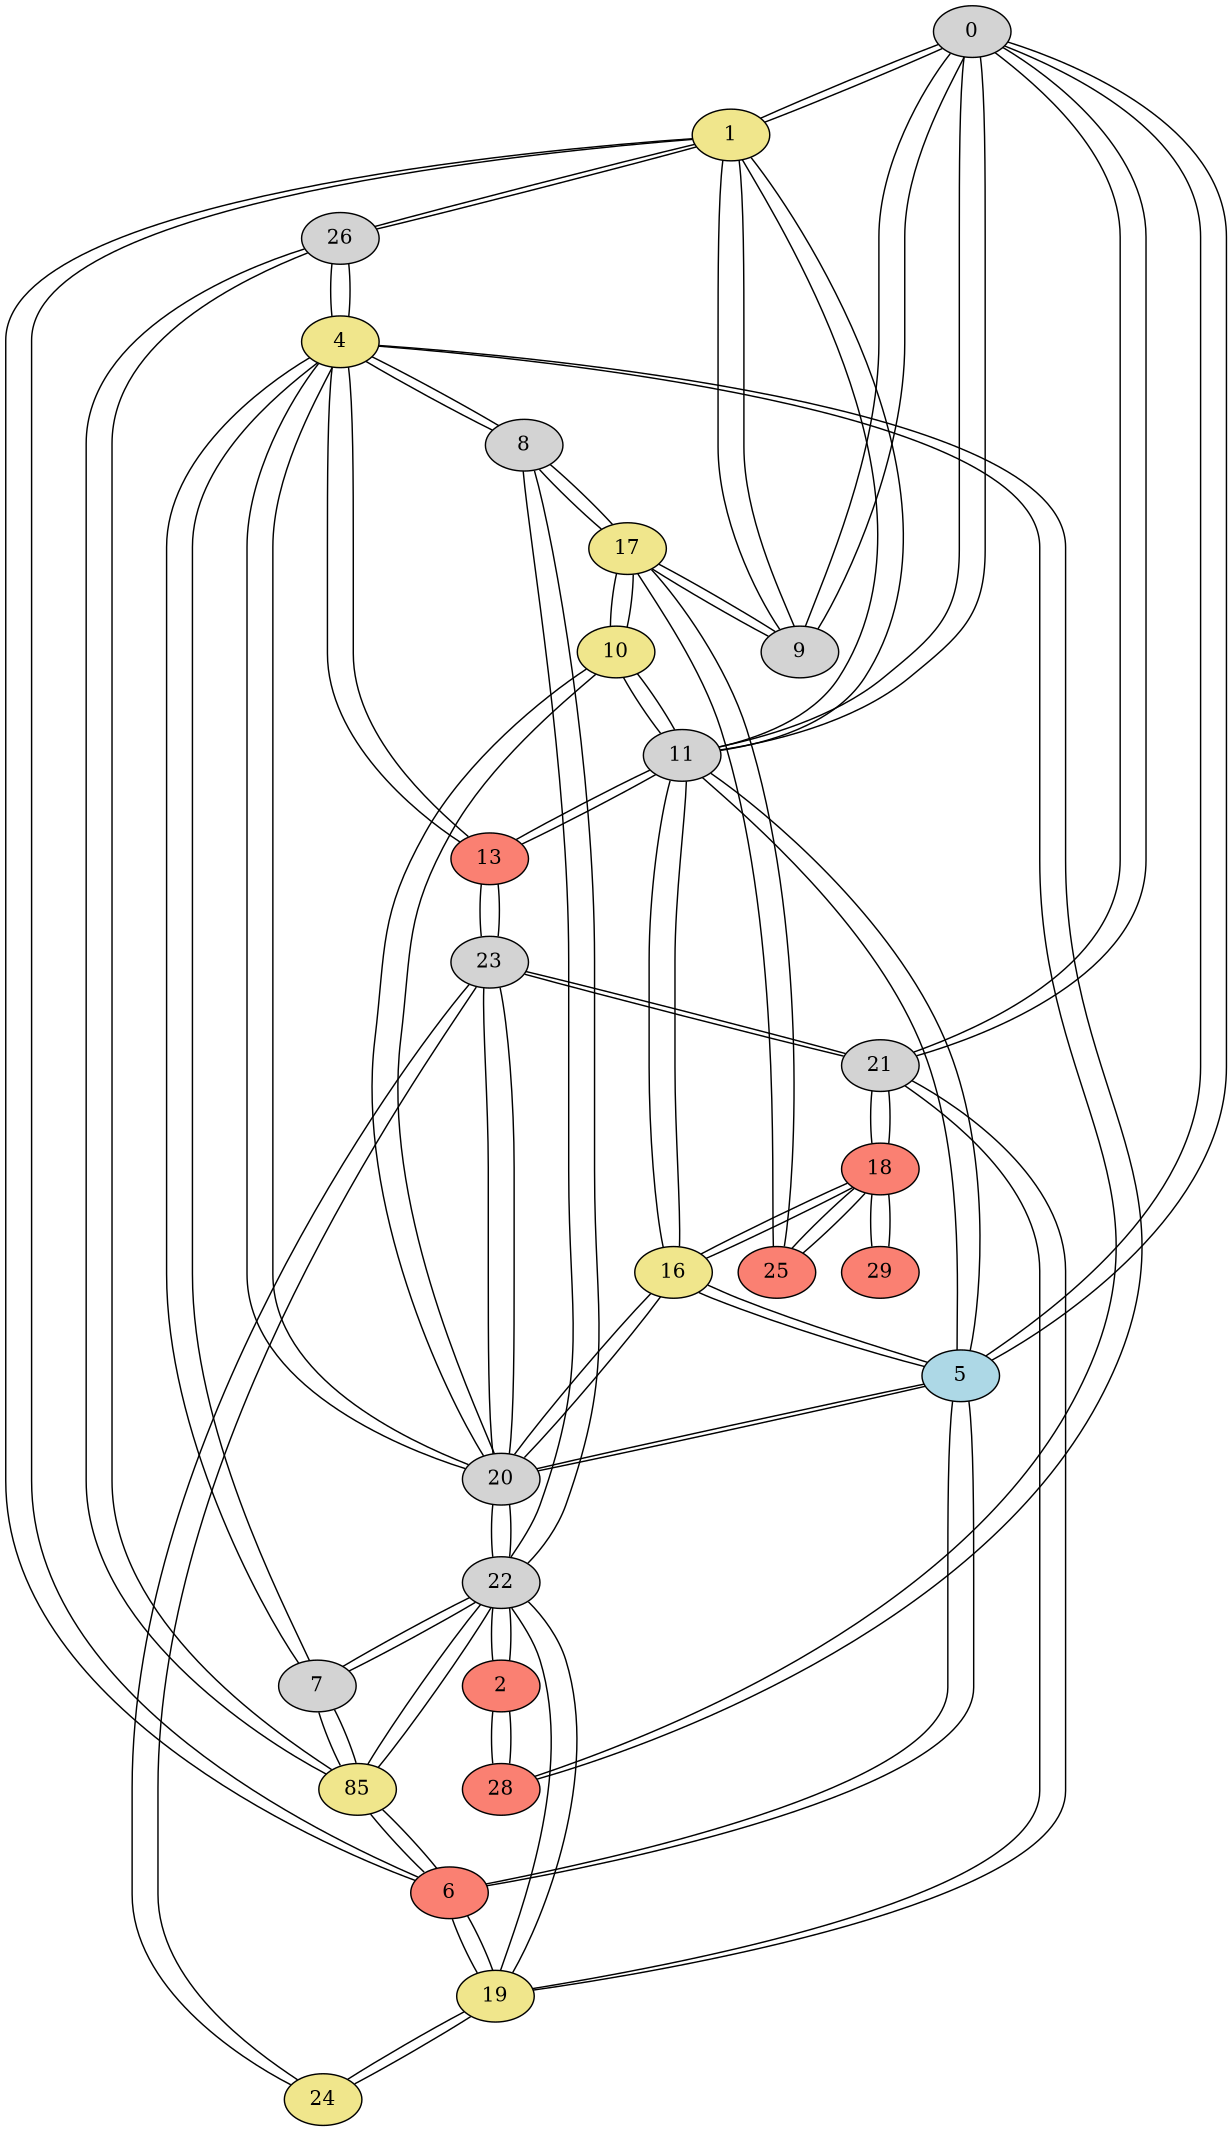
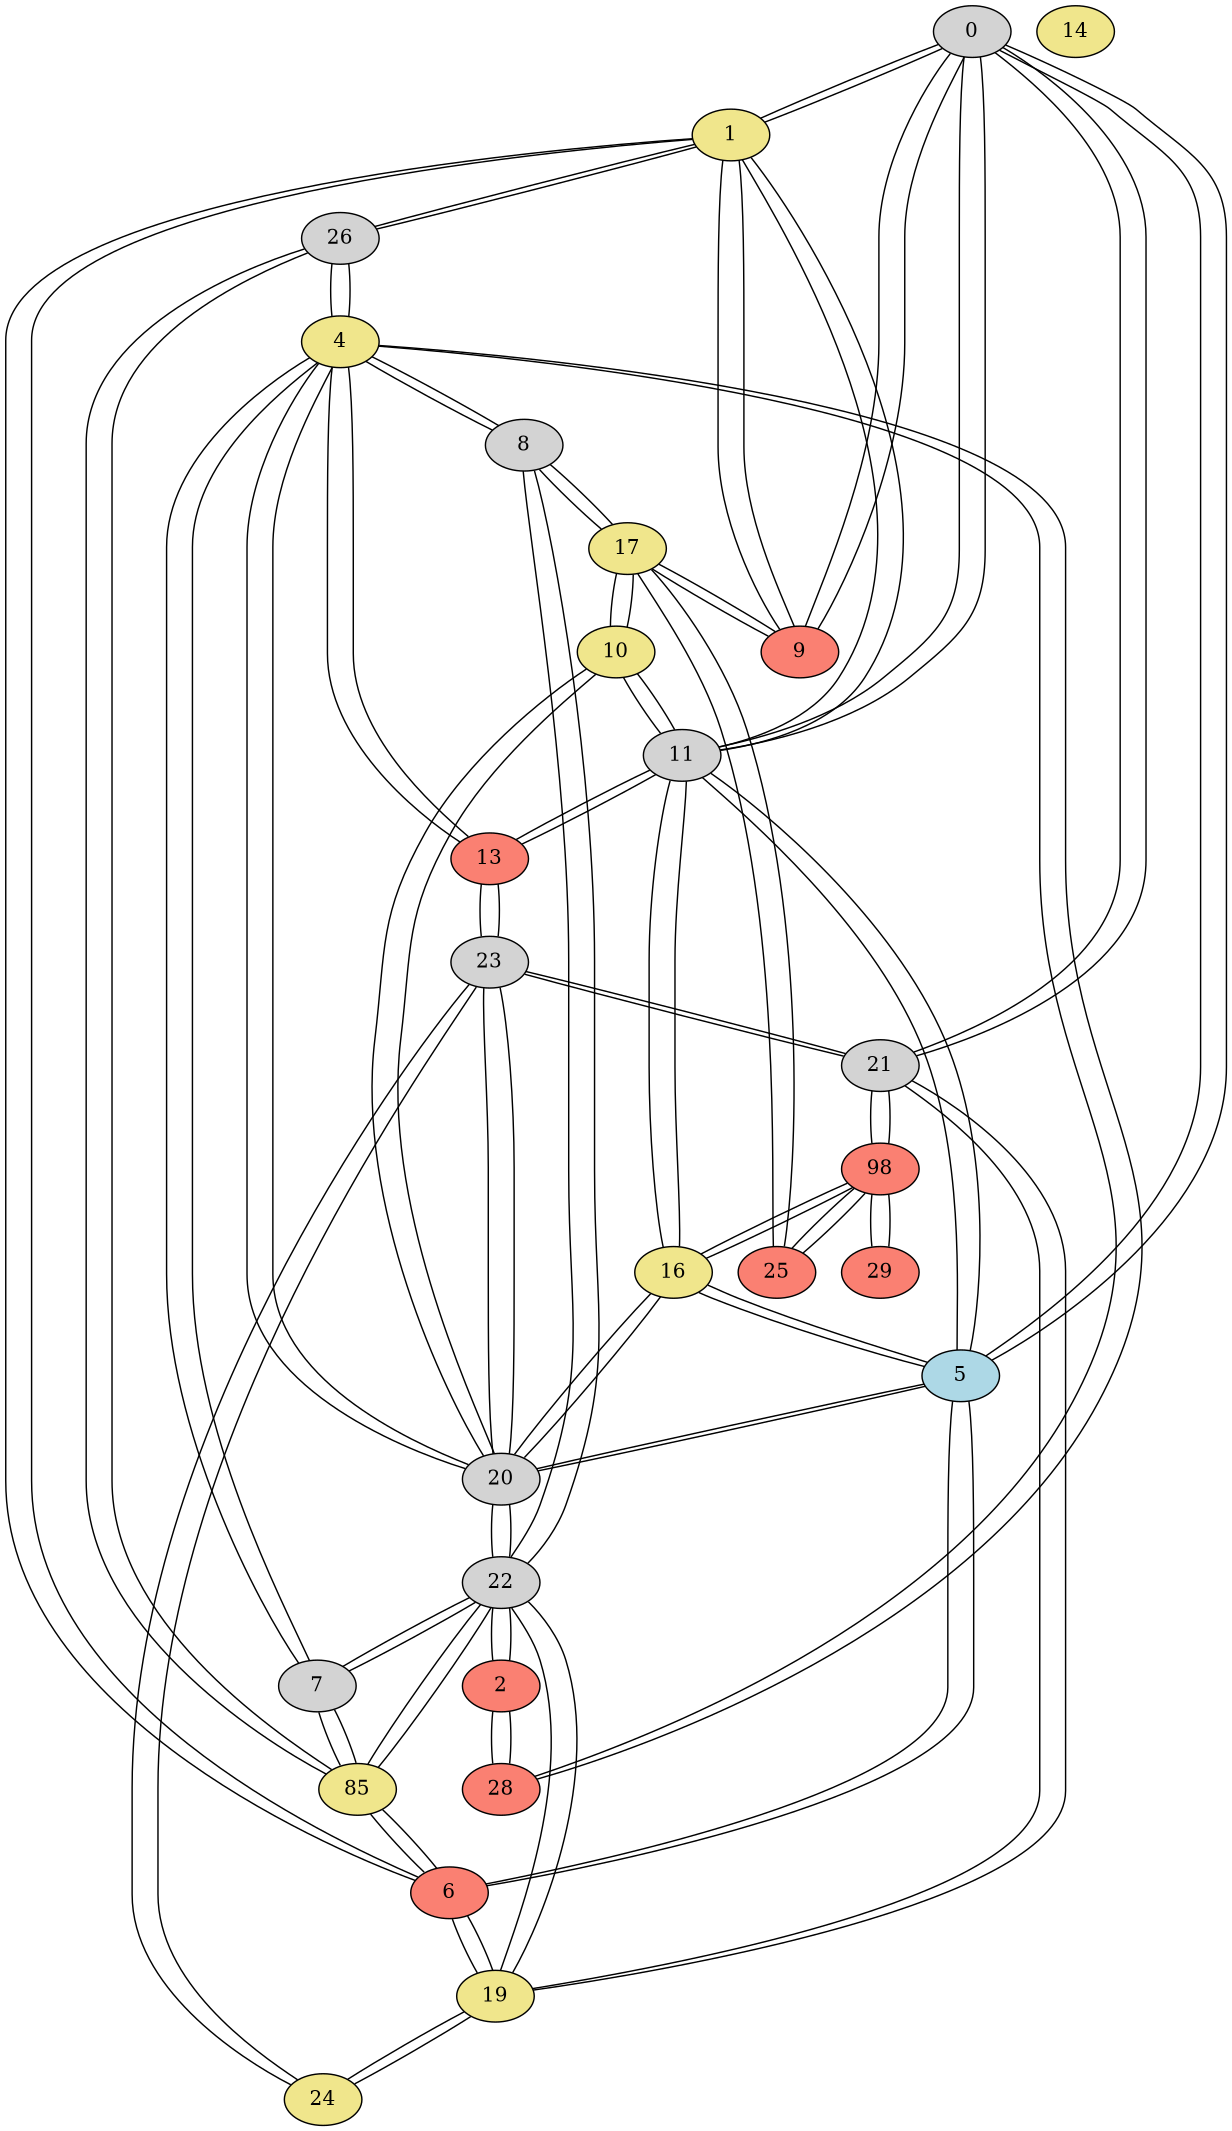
node "14": added
node "9": fillcolor lightgrey -> salmon
node "18": label "18" -> "98"
